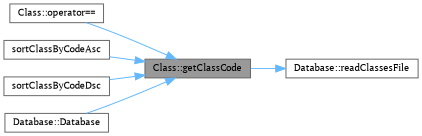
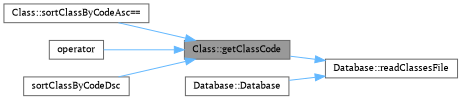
node "Class::operator==": label "Class::operator==" -> "Class::sortClassByCodeAsc=="
node "sortClassByCodeAsc": label "sortClassByCodeAsc" -> "operator"
edge "Database::Database" -> "Class::getClassCode": now "Database::Database" -> "Database::readClassesFile"
